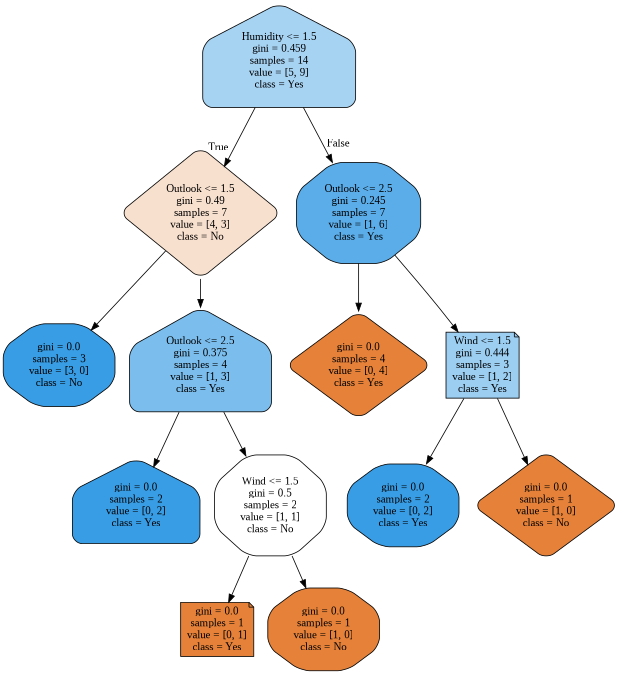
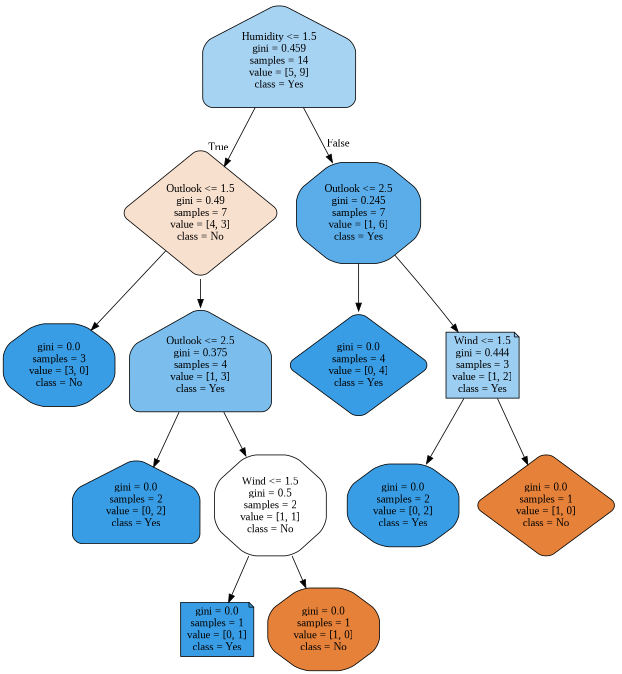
node "gini = 0.0 samples = 4 value = [0, 4] class = Yes": fillcolor #e58139 -> #399de5
node "gini = 0.0 samples = 1 value = [0, 1] class = Yes": fillcolor #e58139 -> #399de5
